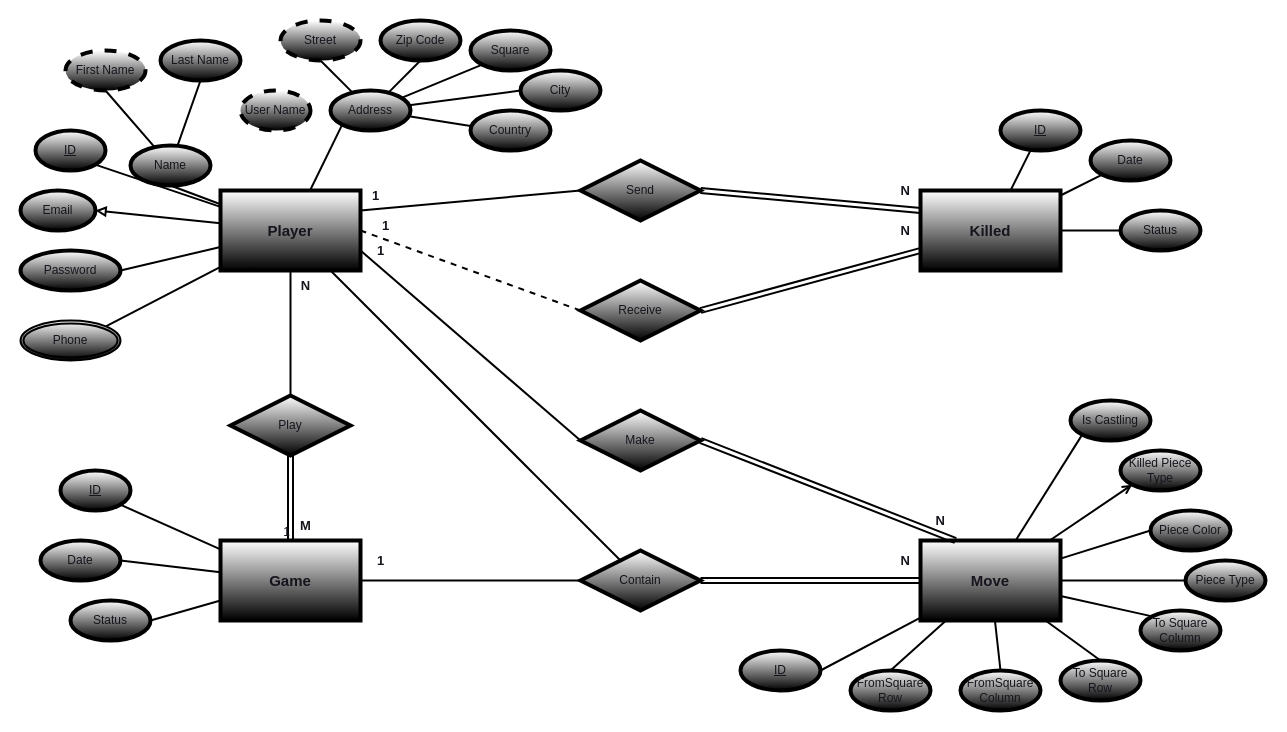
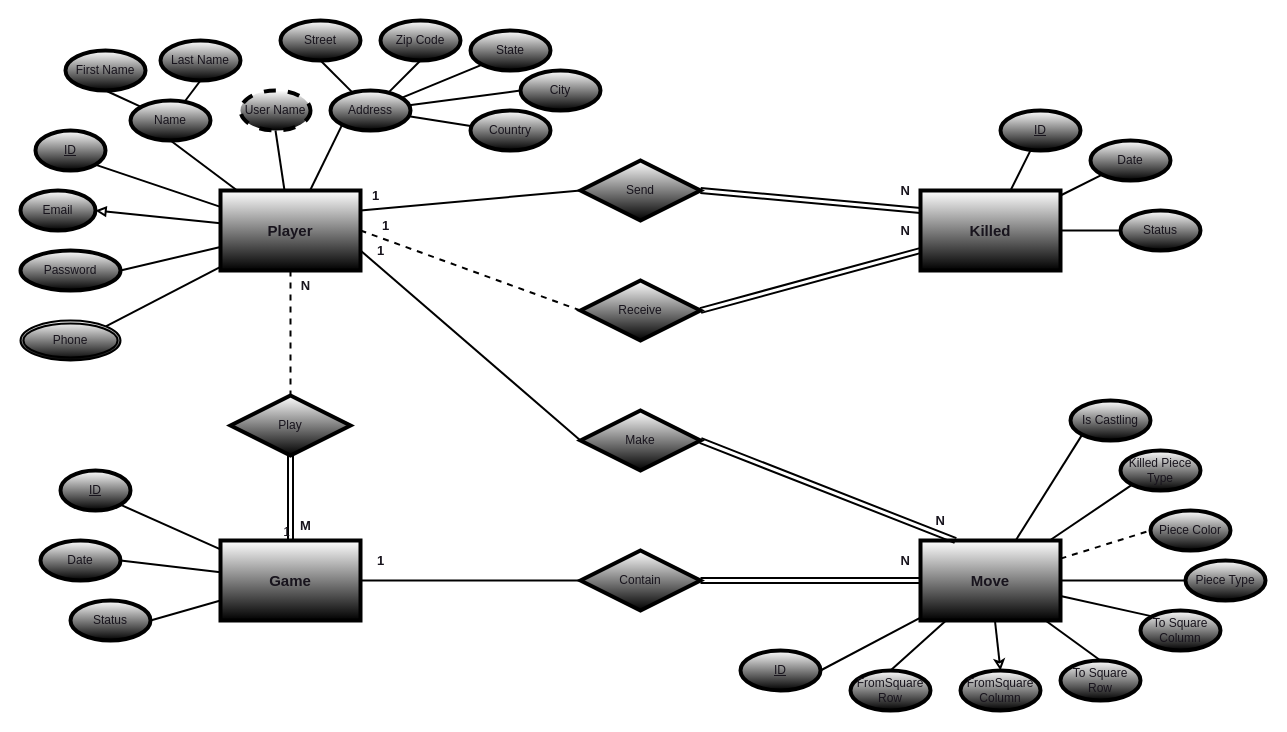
node "Street": style dashed -> solid
node "Square": label "Square" -> "State"
node "First Name": style dashed -> solid
node "Name": moved (171, 166) -> (171, 121)
edge "Player" -- "Play": style solid -> dashed
edge "Player" -- "Contain": now "Player" -- "User Name"
edge "Move" -> "Killed Piece Type": arrowhead open -> none
edge "Piece Color" -- "Move": style solid -> dashed
edge "Move" -- "FromSquare Column": arrowhead none -> classic
